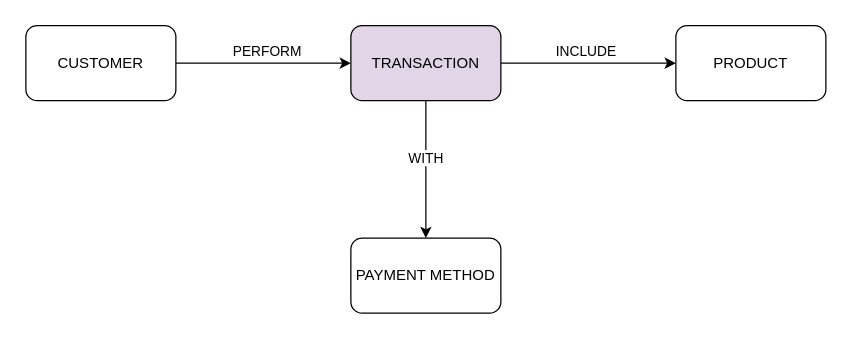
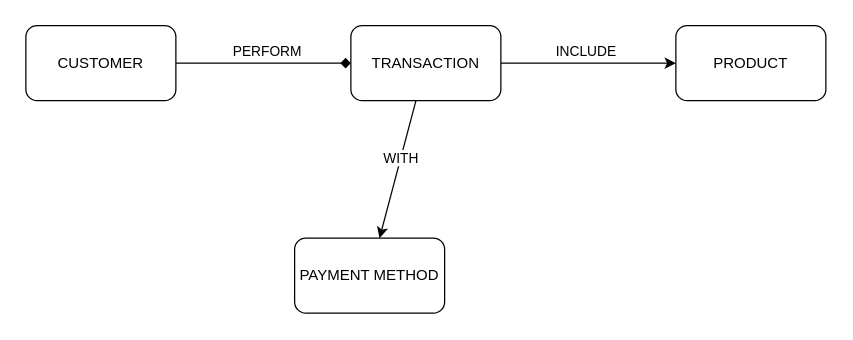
edge "CUSTOMER" -> "TRANSACTION": arrowhead classic -> diamond
node "TRANSACTION": fillcolor #e1d5e7 -> #ffffff
node "PAYMENT METHOD": moved (426, 276) -> (369, 276)
